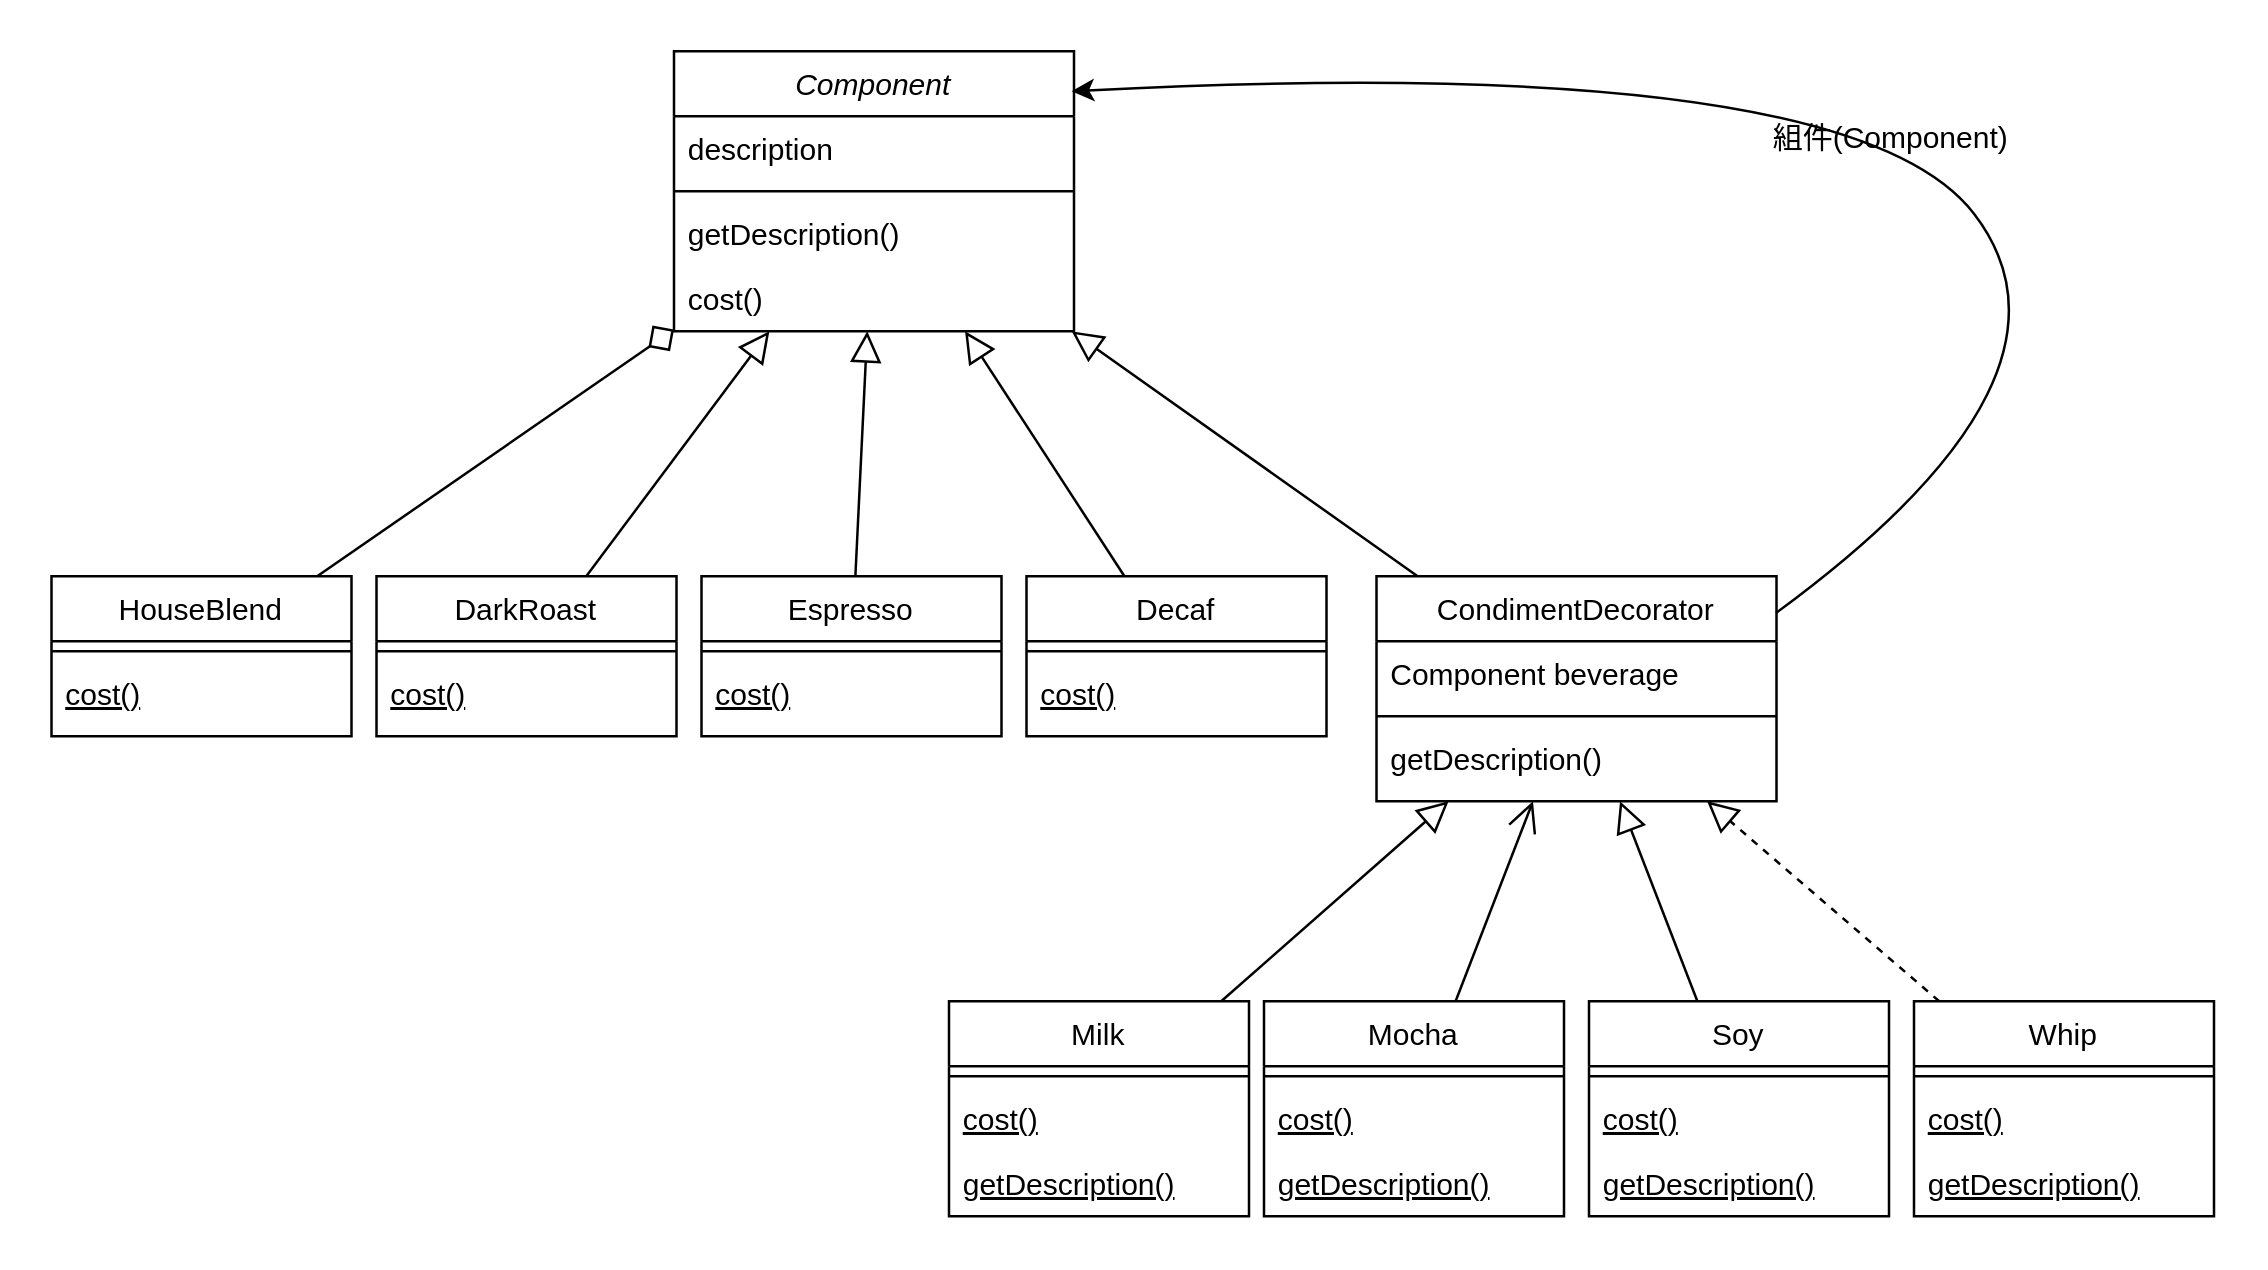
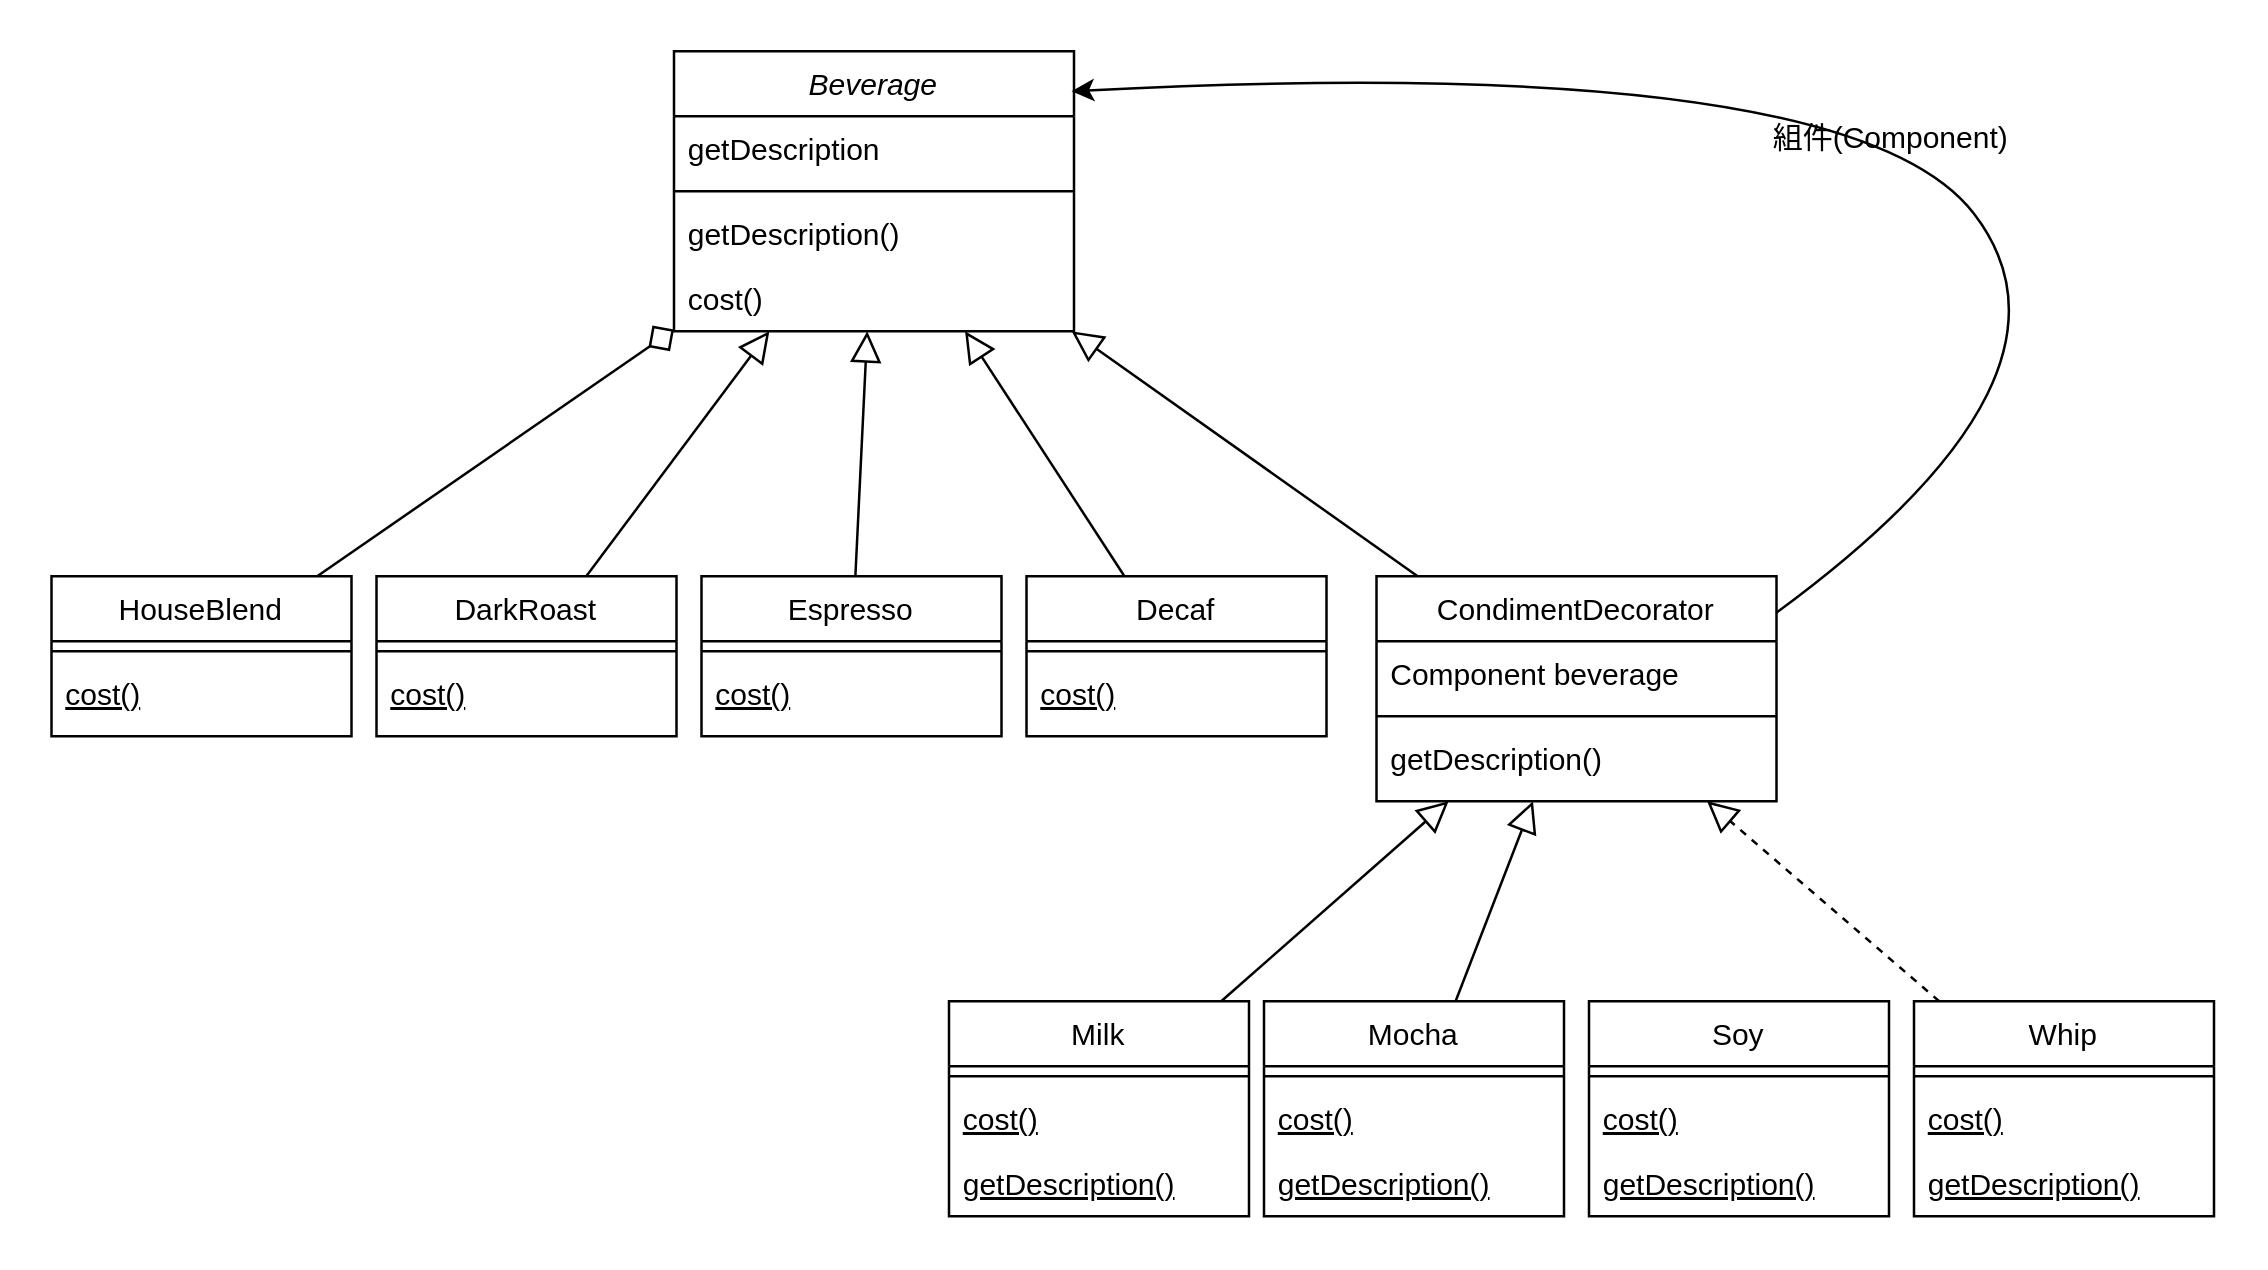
node "Component": label "Component" -> "Beverage"
node "description": label "description" -> "getDescription"
edge "Mocha" -> "CondimentDecorator": arrowhead open -> block
edge "Soy" -> "CondimentDecorator": removed
